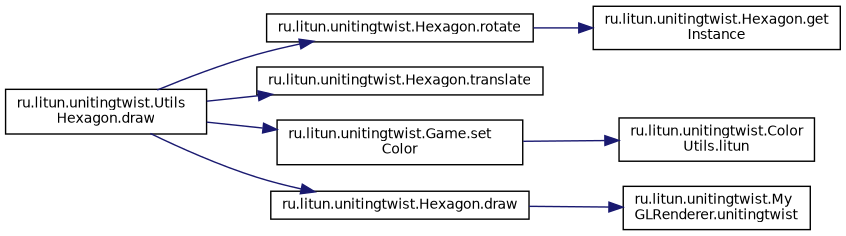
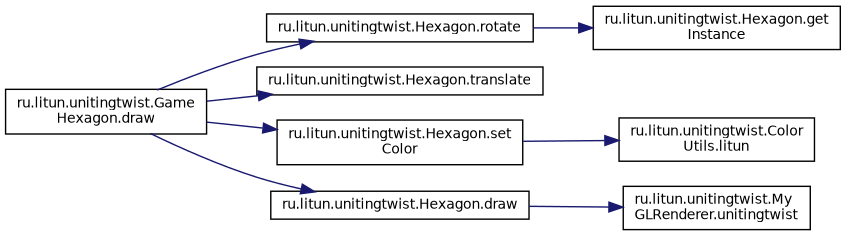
node "ru.litun.unitingtwist.Utils Hexagon.draw": label "ru.litun.unitingtwist.Utils Hexagon.draw" -> "ru.litun.unitingtwist.Game Hexagon.draw"
node "ru.litun.unitingtwist.Game.set Color": label "ru.litun.unitingtwist.Game.set Color" -> "ru.litun.unitingtwist.Hexagon.set Color"
